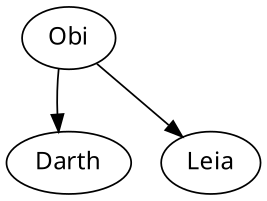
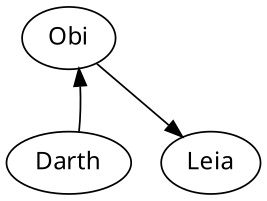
edge "Obi" -> "Darth": reversed
